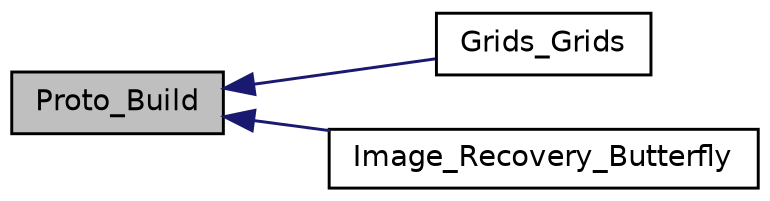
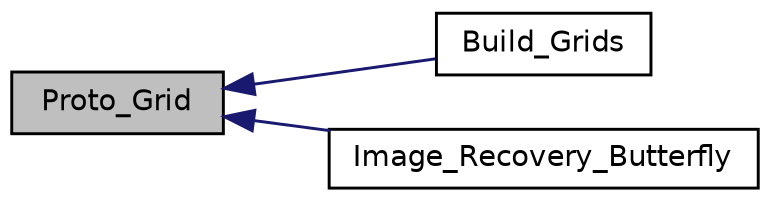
node "Grids_Grids": label "Grids_Grids" -> "Build_Grids"
node "Proto_Build": label "Proto_Build" -> "Proto_Grid"
